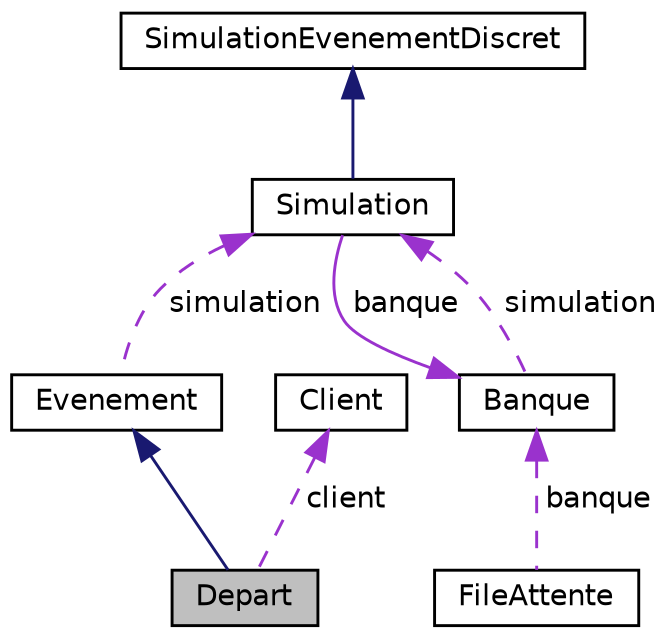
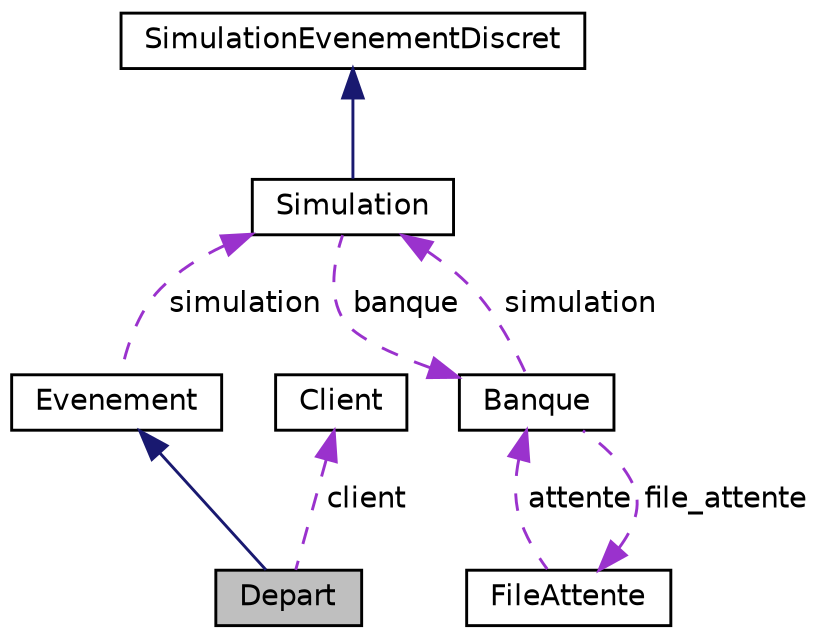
edge "Simulation" -> "Banque": style solid -> dashed
edge "Banque" -> "FileAttente": added, label "file_attente"
edge "FileAttente" -> "Banque": label " banque" -> " attente"
